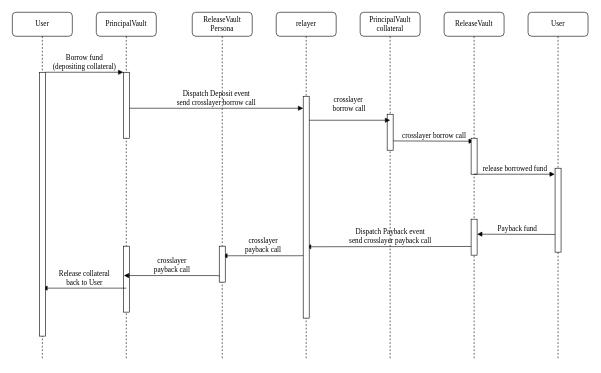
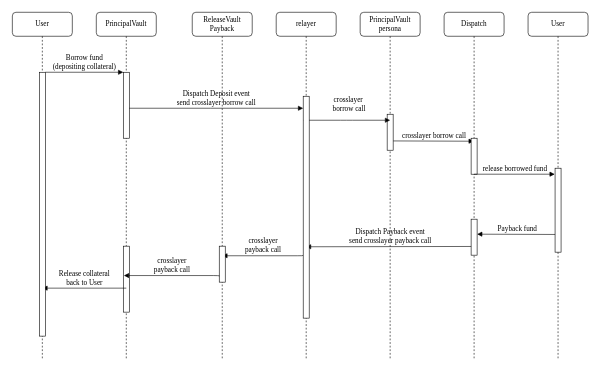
node "ReleaseVault Persona": label "ReleaseVault Persona" -> "ReleaseVault Payback"
node "PrincipalVault collateral": label "PrincipalVault collateral" -> "PrincipalVault persona"
node "ReleaseVault": label "ReleaseVault" -> "Dispatch"
